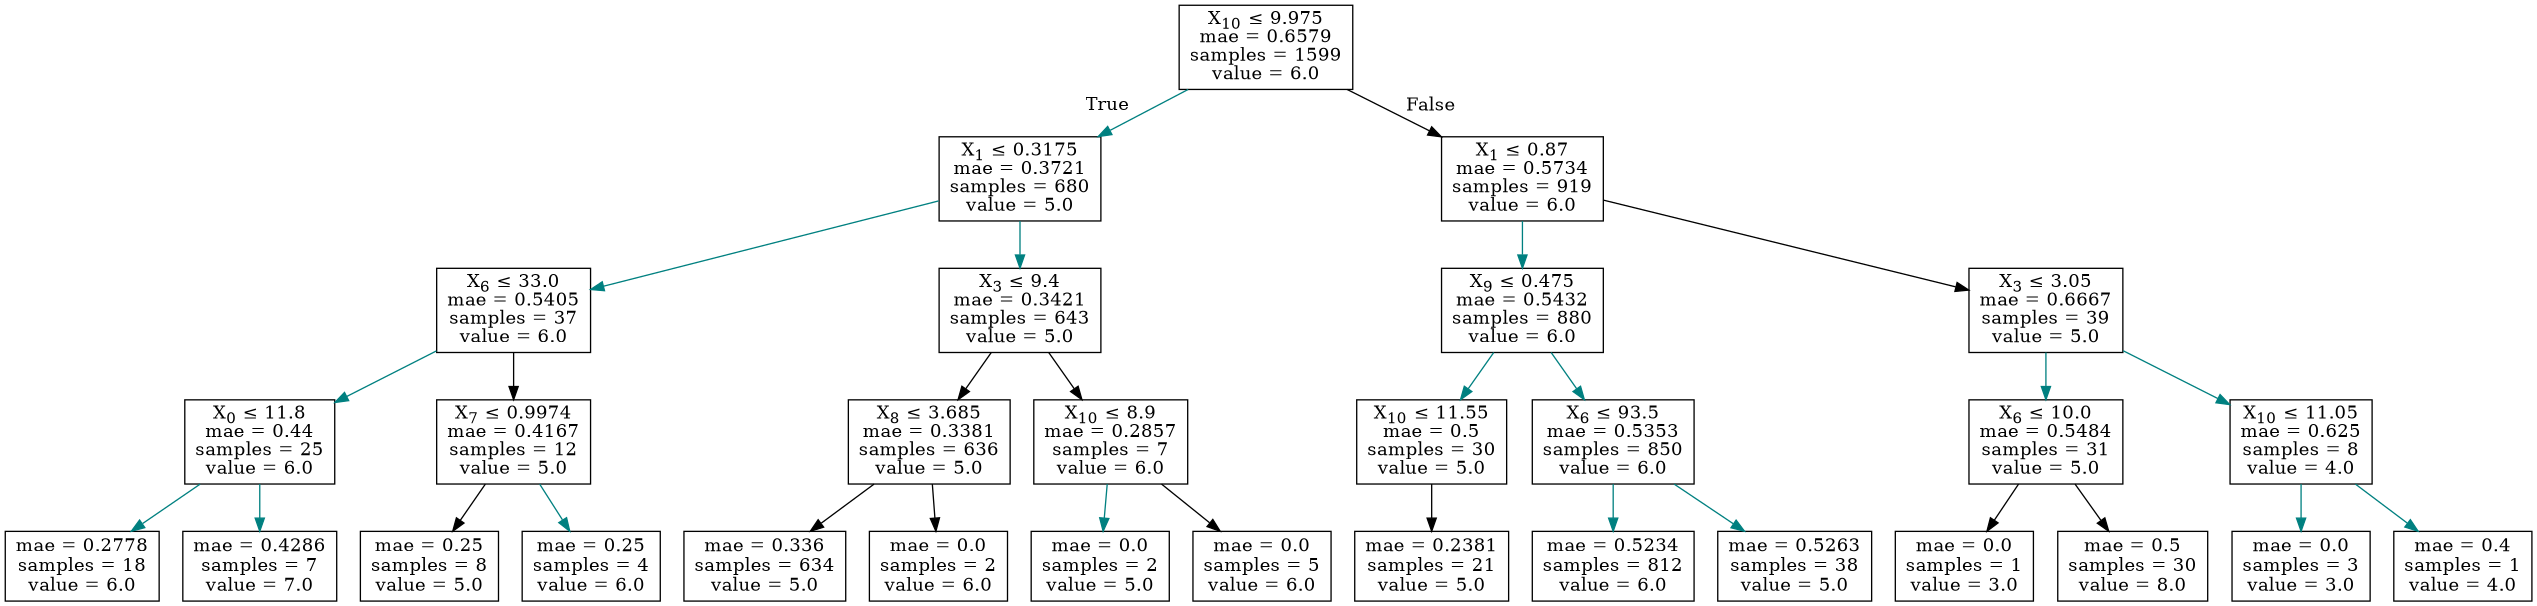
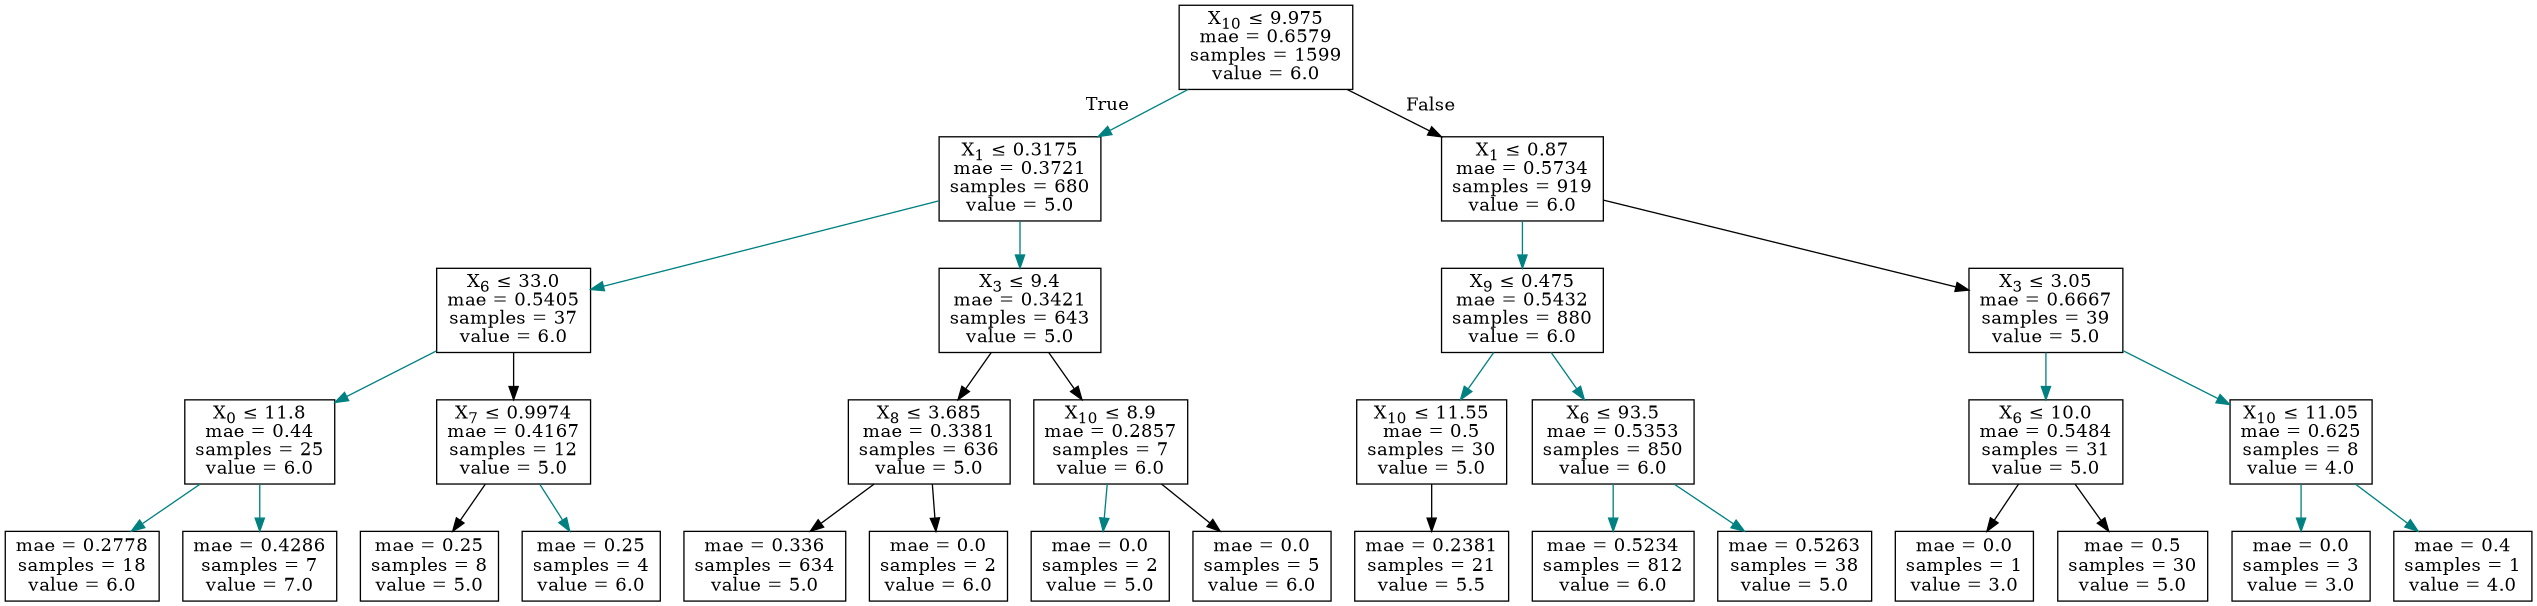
node "mae = 0.2381": text "value = 5.0" -> "value = 5.5"
node "mae = 0.5": text "value = 8.0" -> "value = 5.0"
